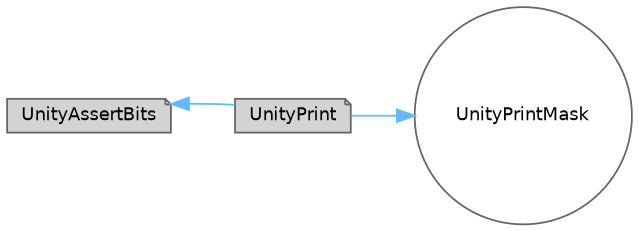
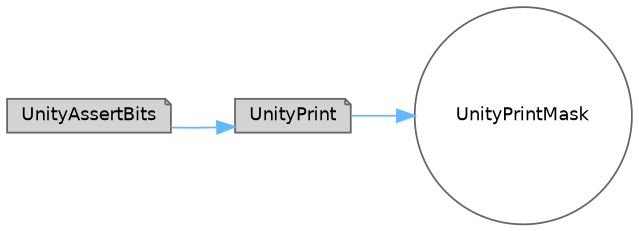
edge "UnityPrint" -> "UnityAssertBits": reversed
